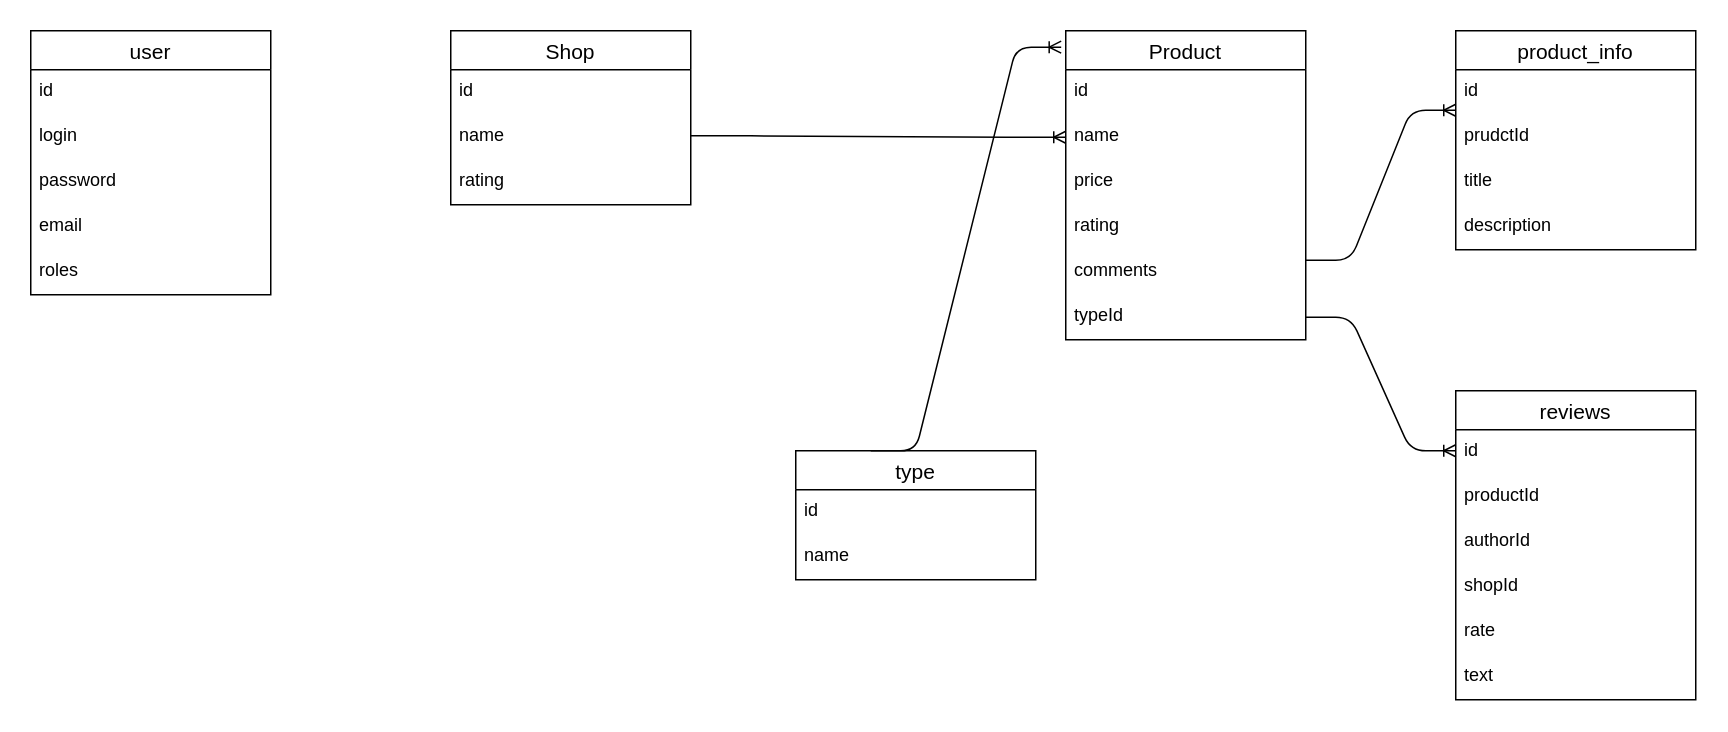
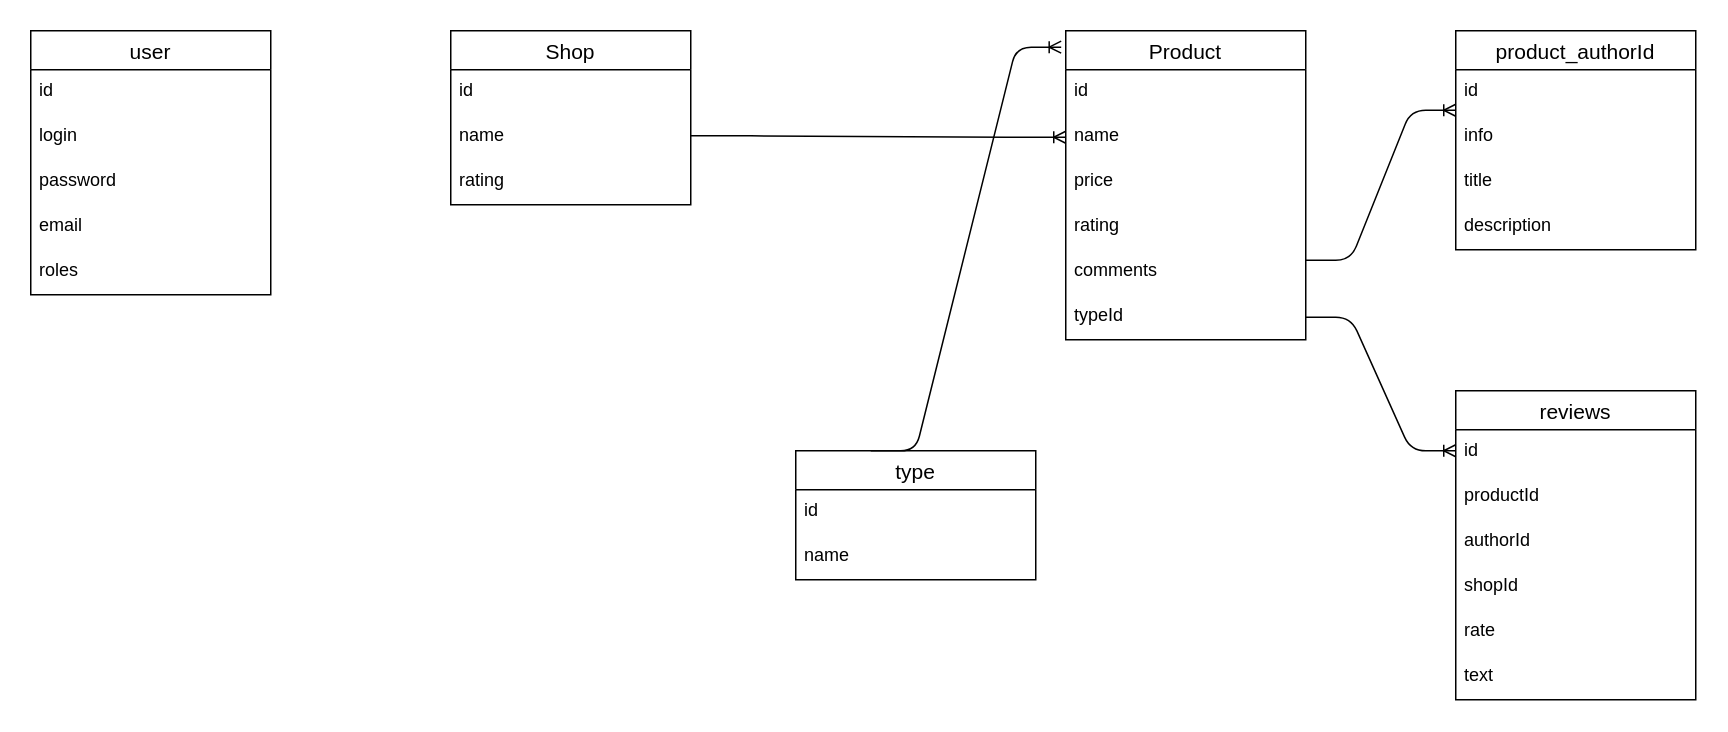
node "product_info": label "product_info" -> "product_authorId"
node "prudctId": label "prudctId" -> "info"
